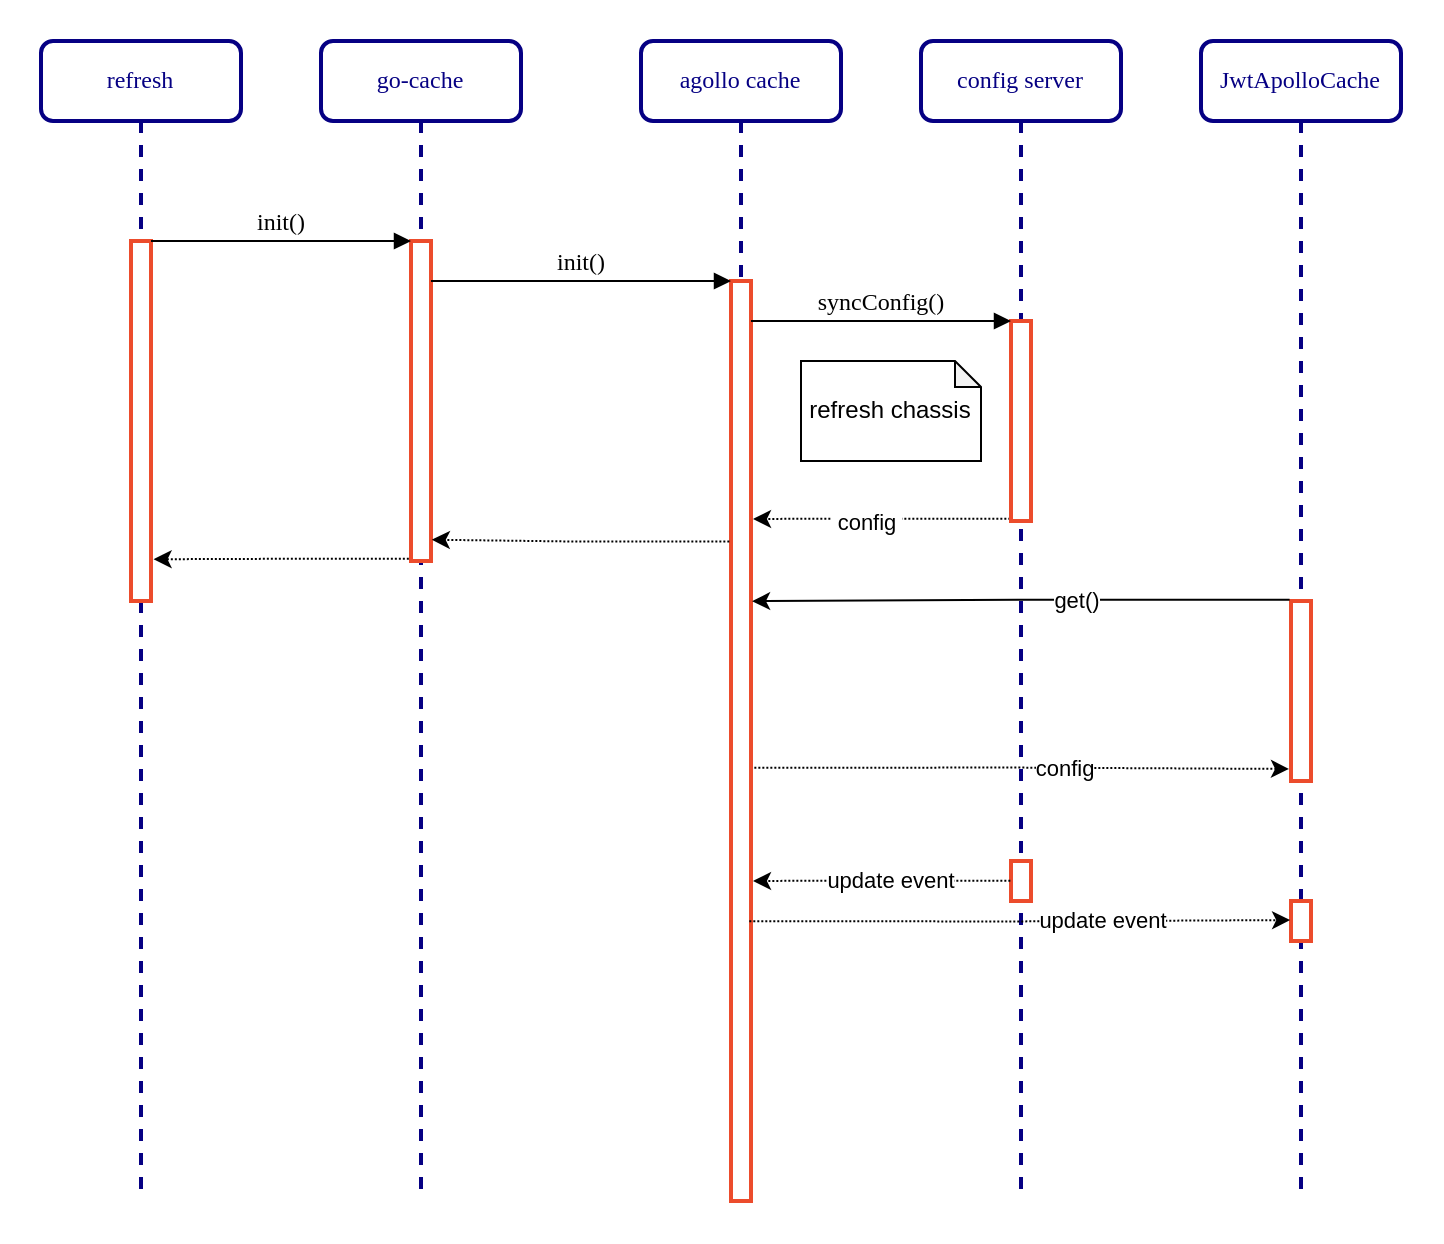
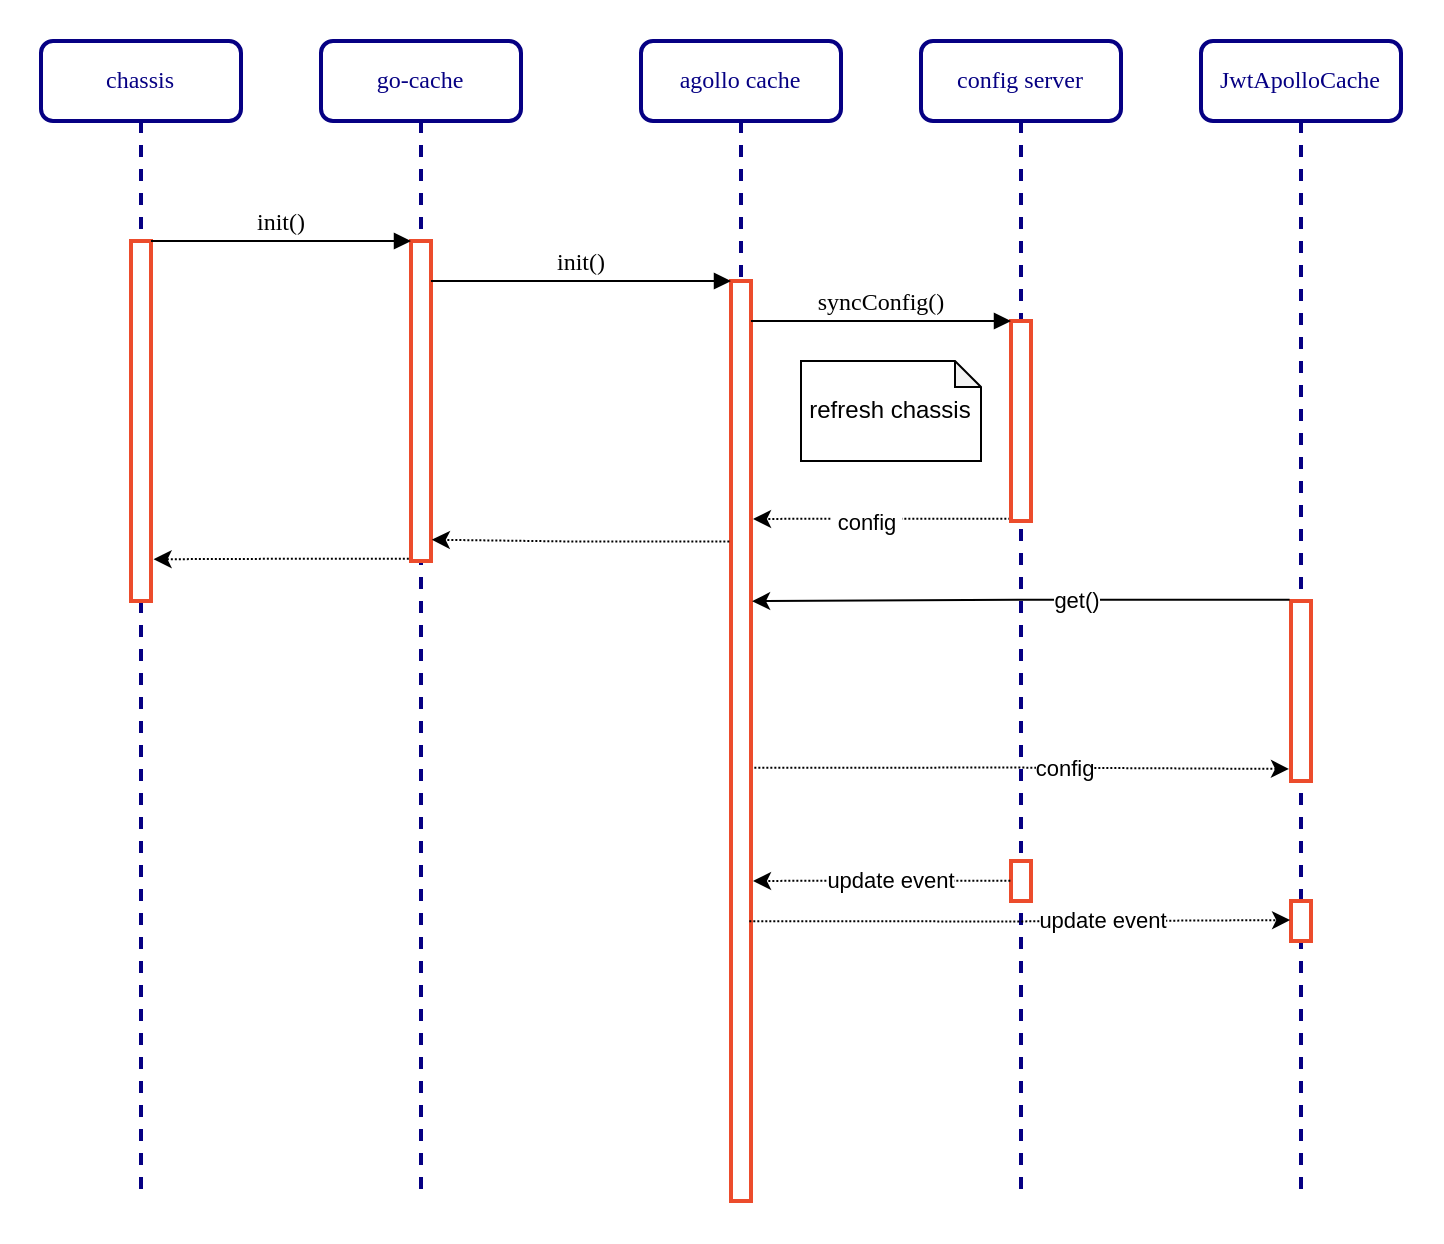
node "refresh": label "refresh" -> "chassis"
